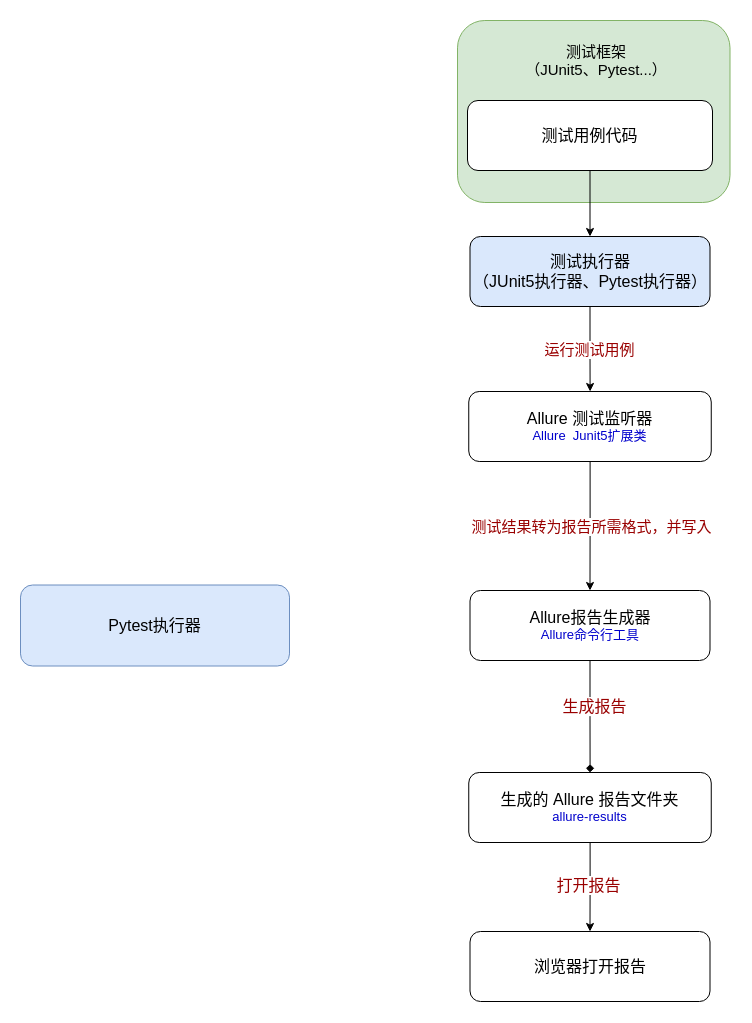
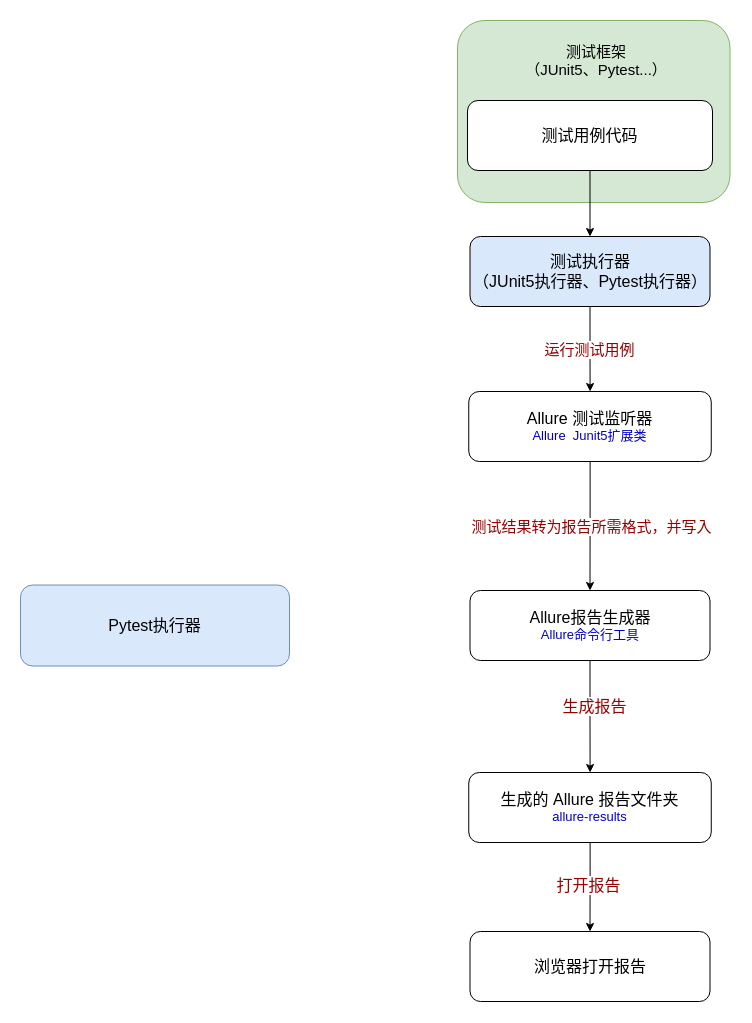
edge "Allure报告生成器 Allure命令行工具" -> "生成的 Allure 报告文件夹 allure-results": arrowhead diamond -> classic
